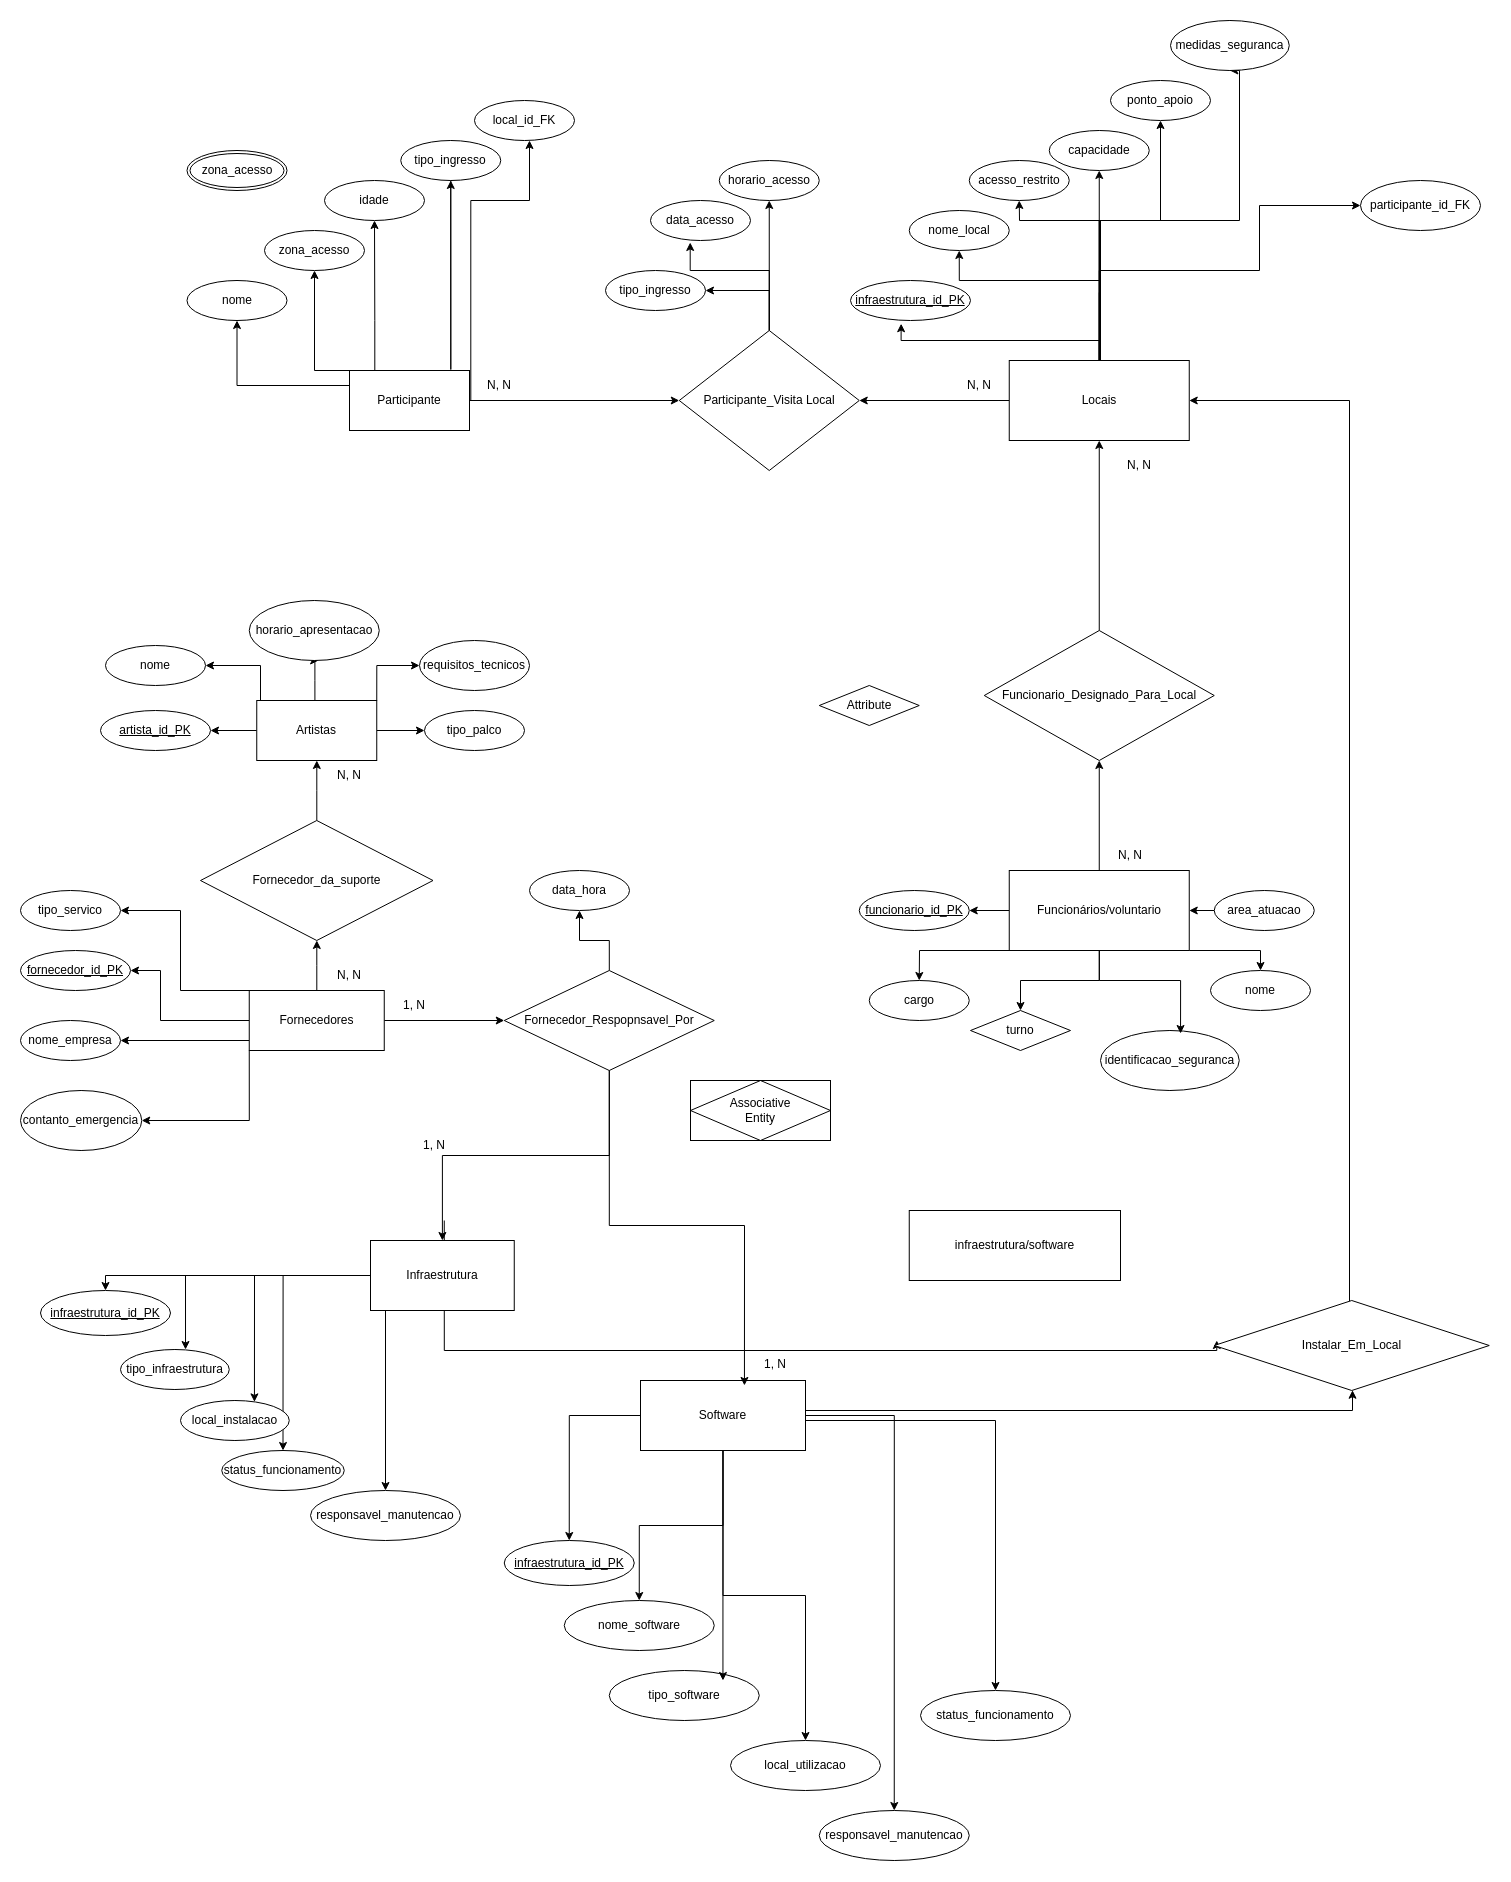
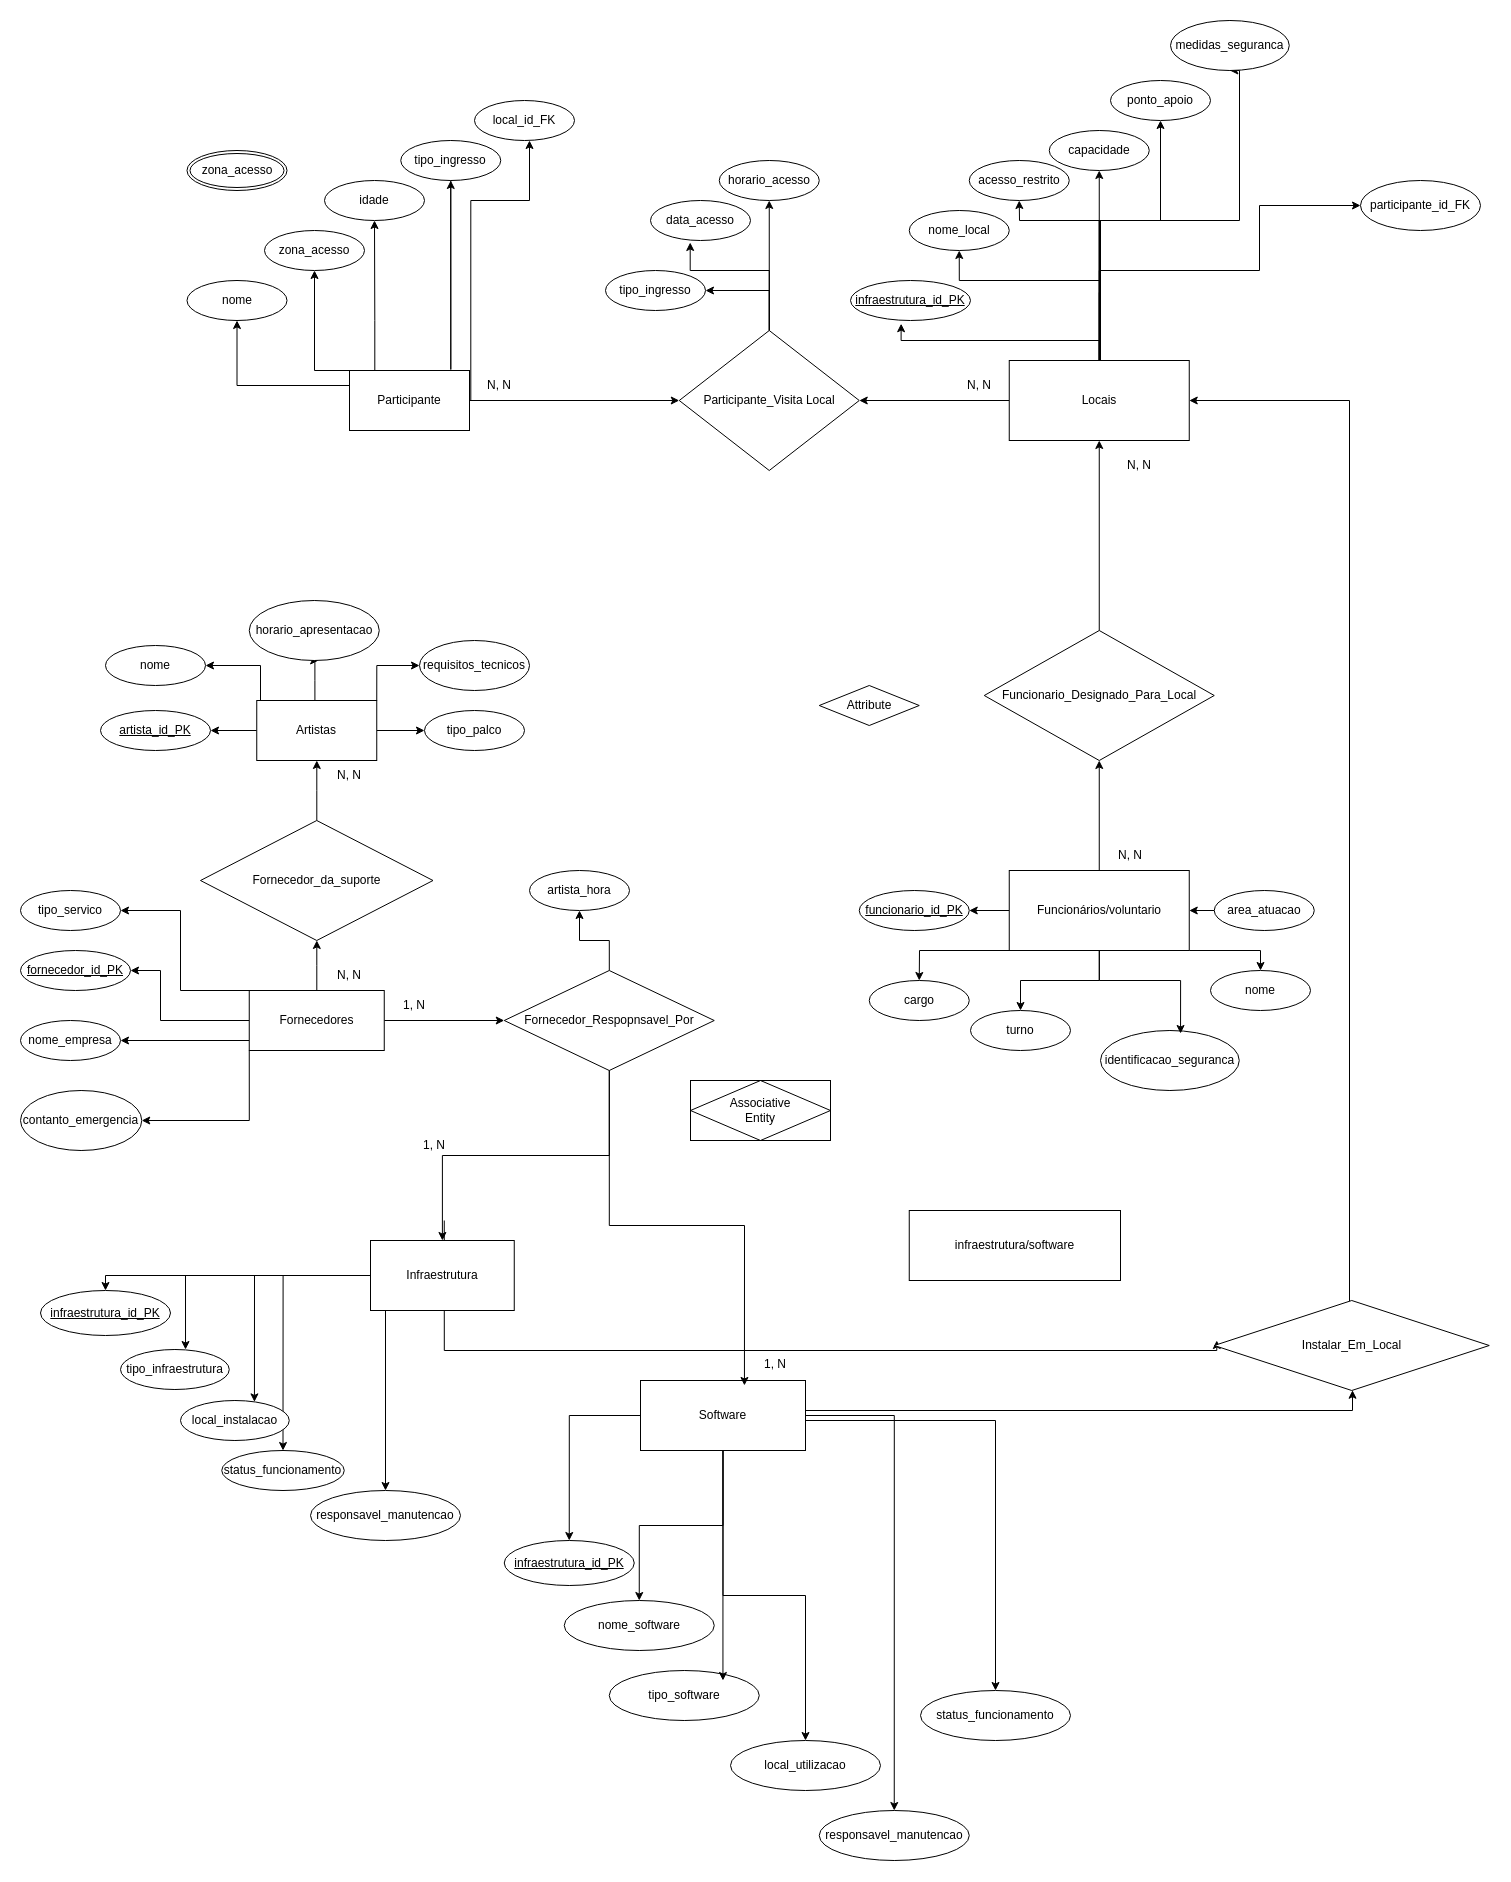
node "data_hora": label "data_hora" -> "artista_hora"
node "turno": shape diamond -> ellipse
